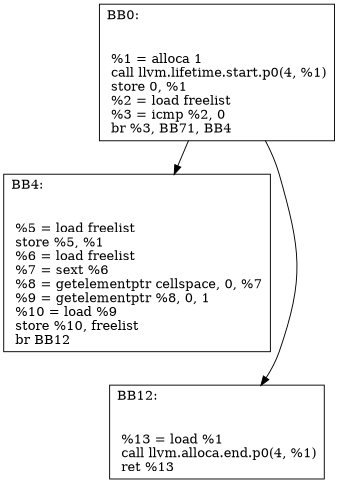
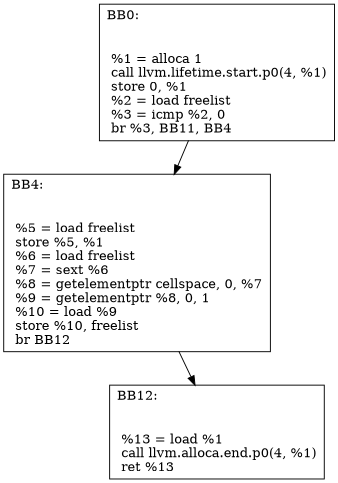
node "BB0:": text "br %3, BB71, BB4" -> "br %3, BB11, BB4"
edge "BB0:" -> "BB12:": now "BB4:" -> "BB12:"
